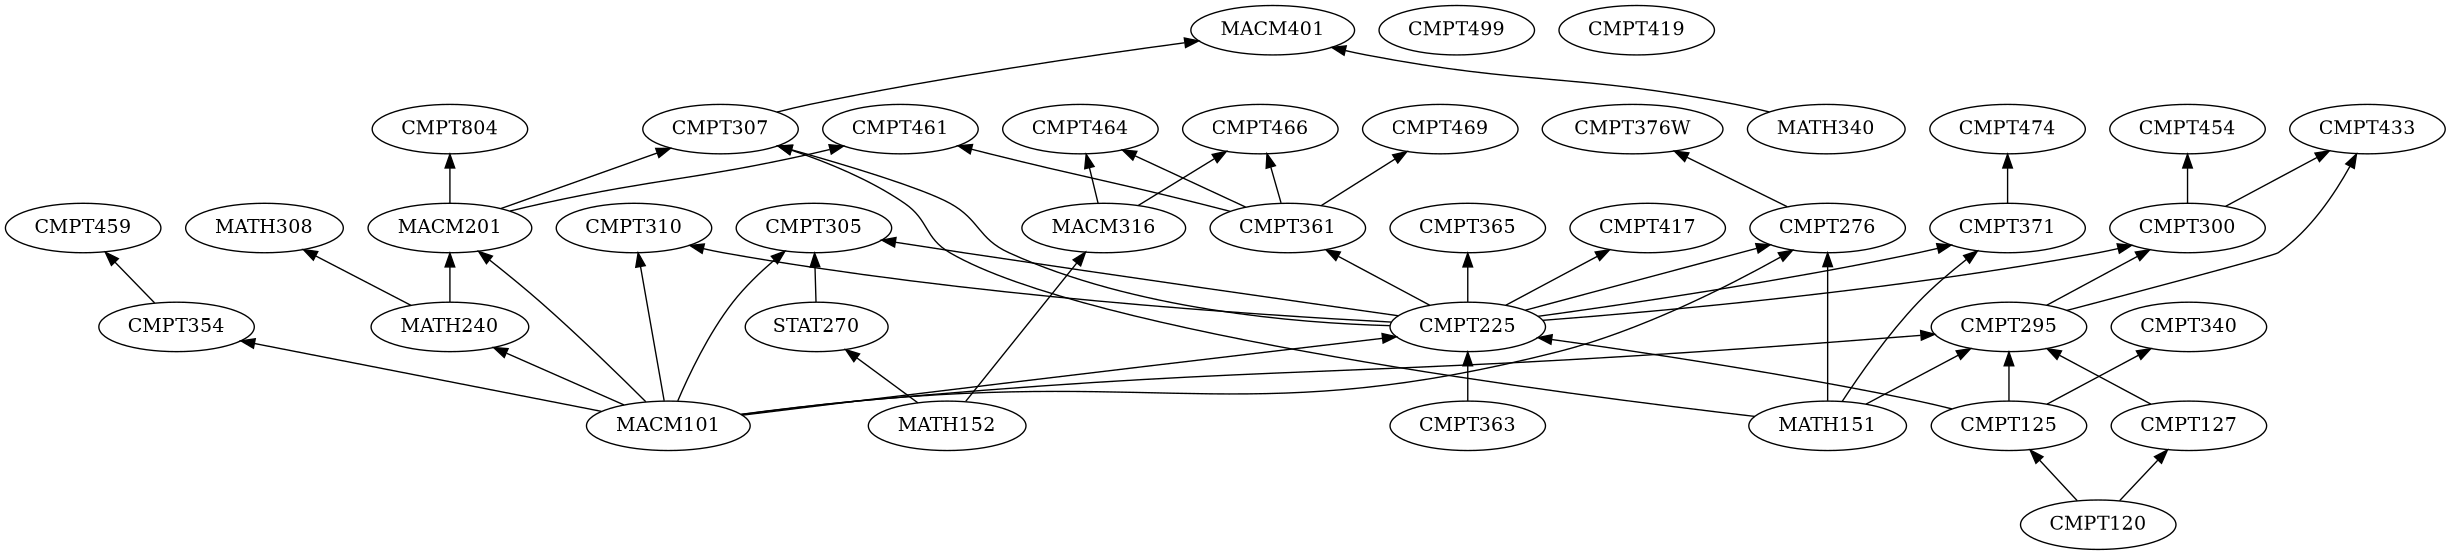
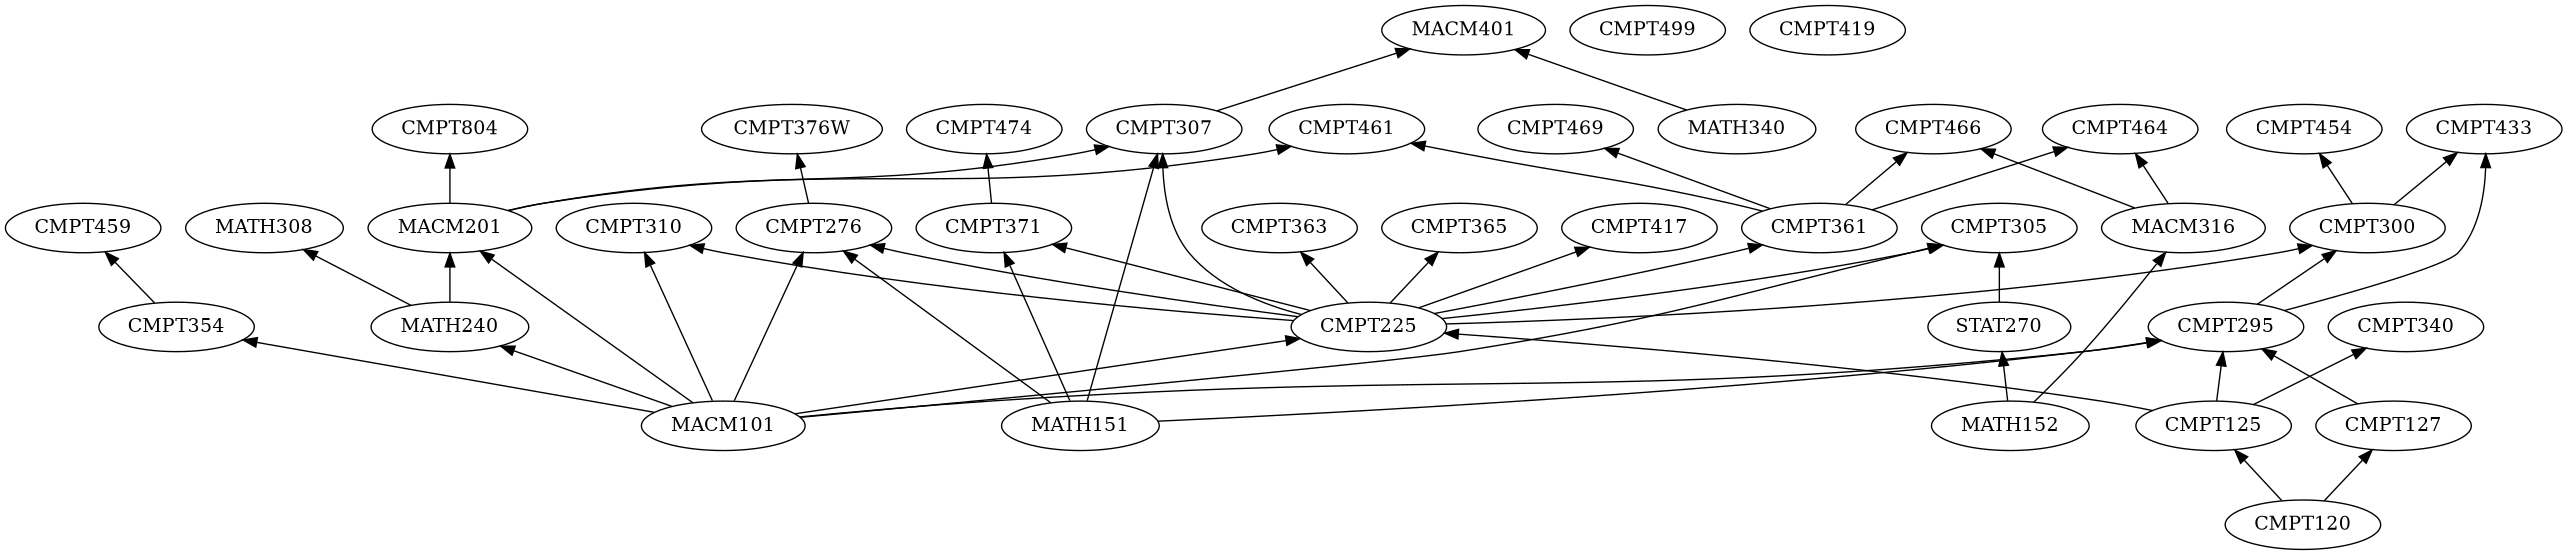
edge "CMPT363" -> "CMPT225": reversed
